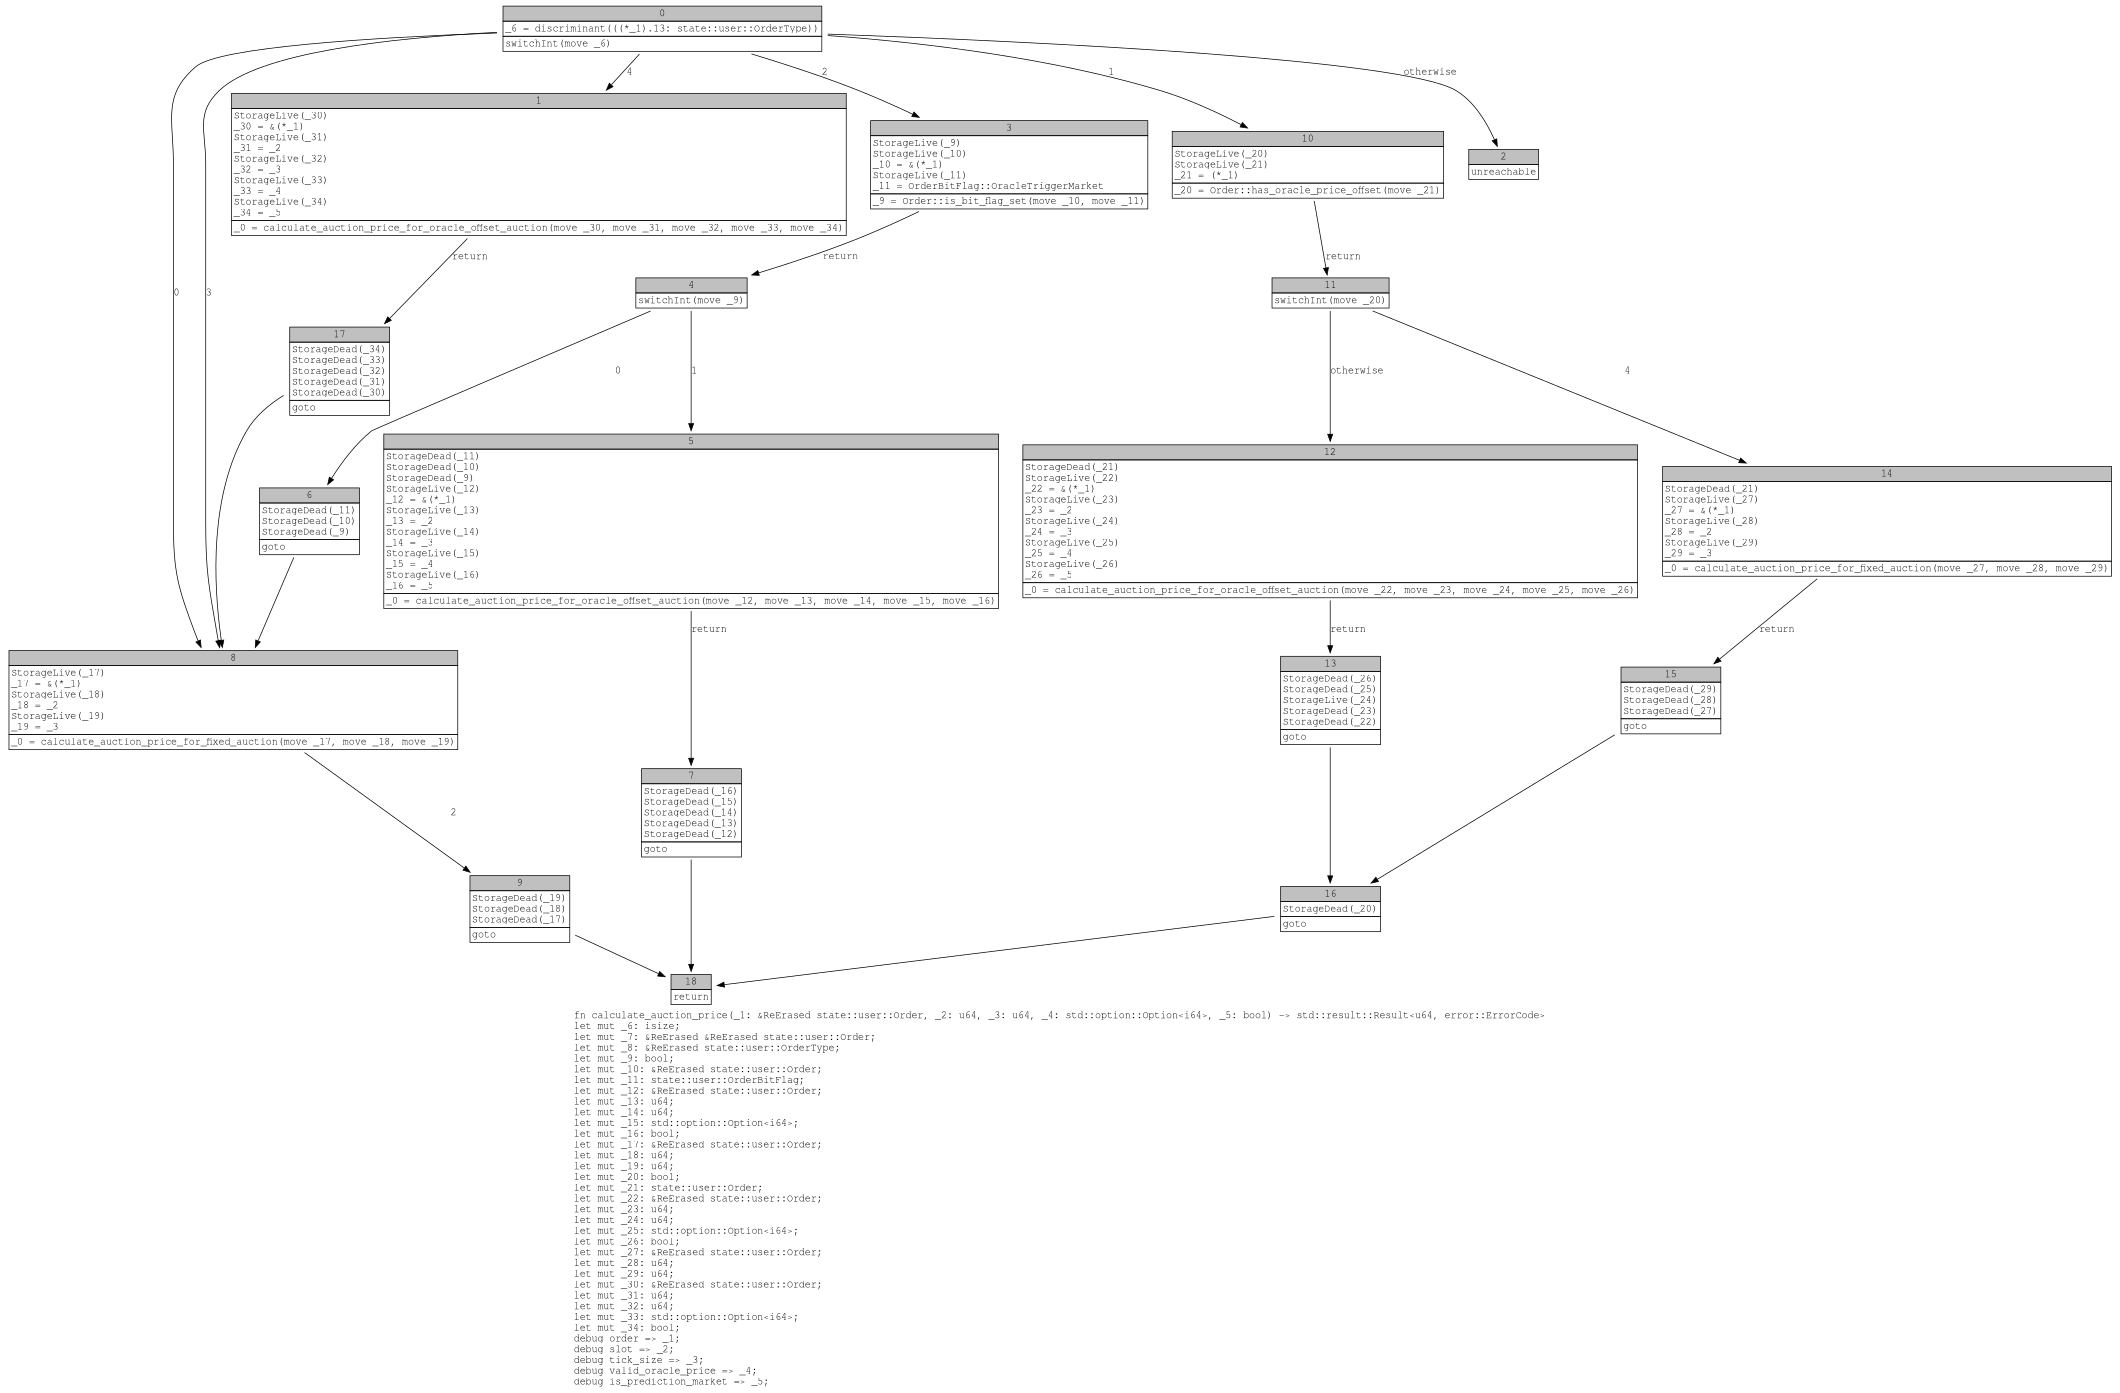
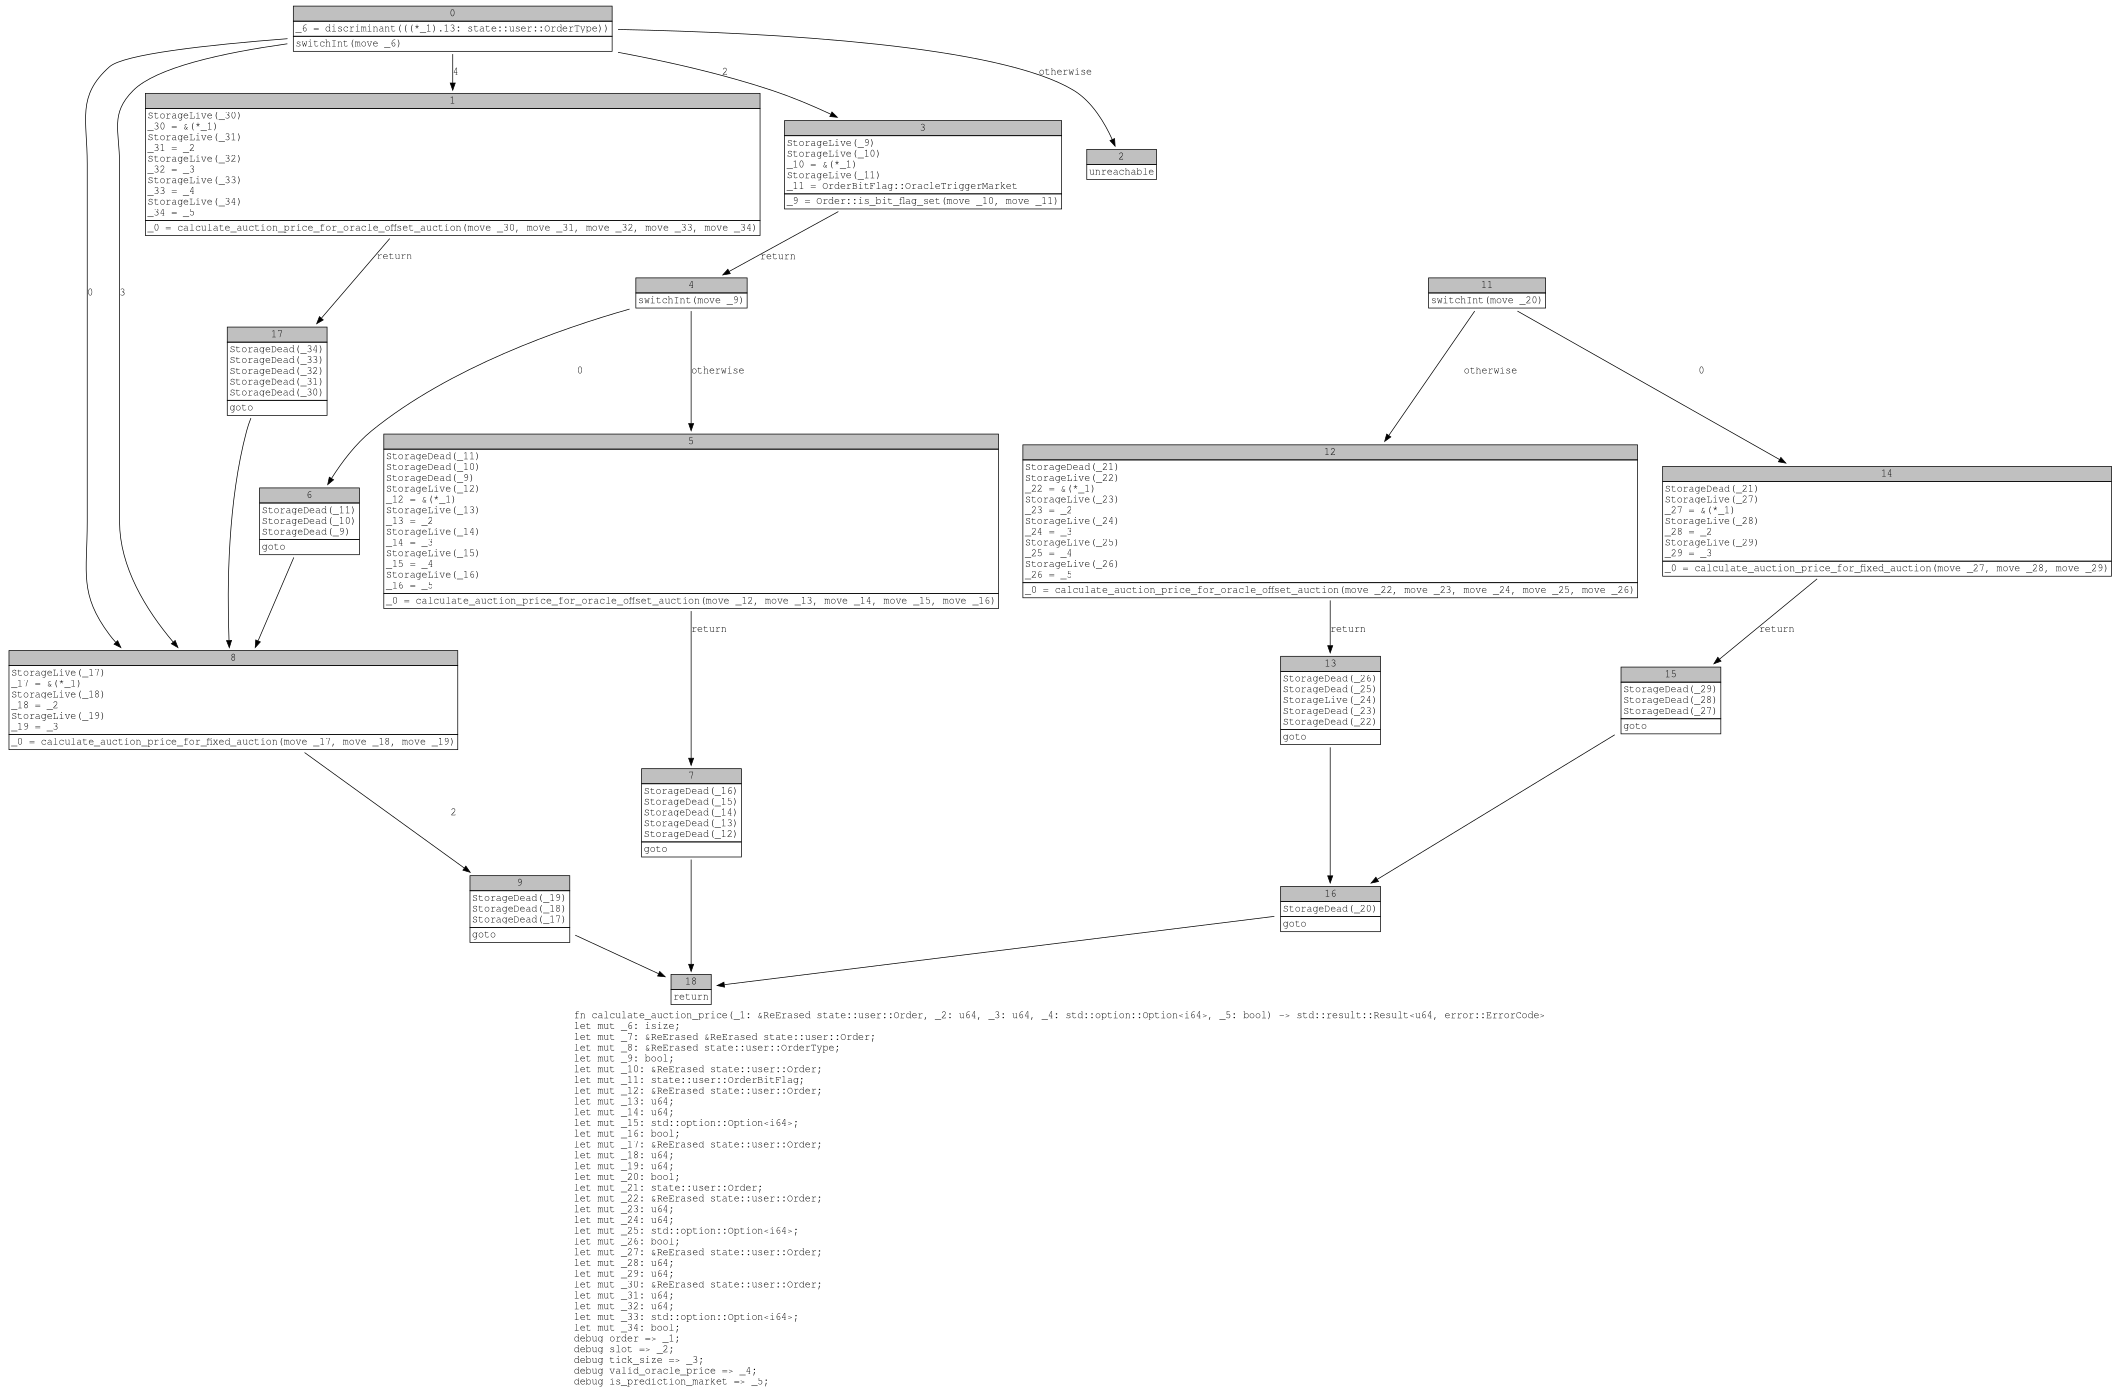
node "10": removed
edge "4" -> "5": label "1" -> "otherwise"
edge "11" -> "14": label "4" -> "0"
